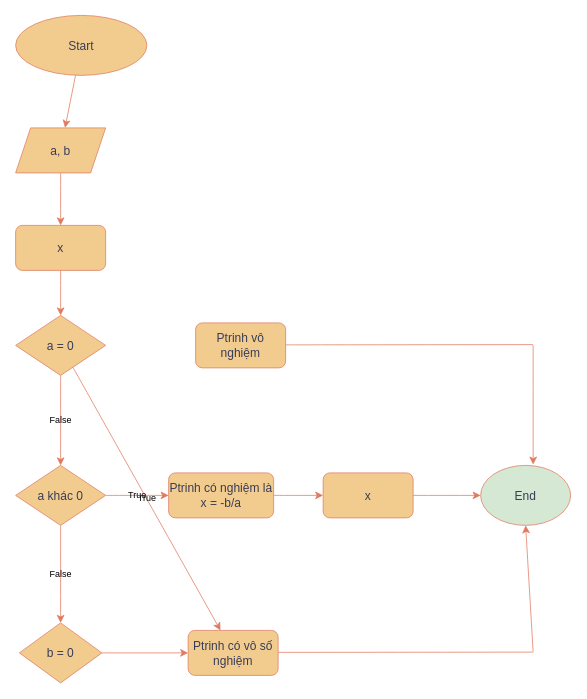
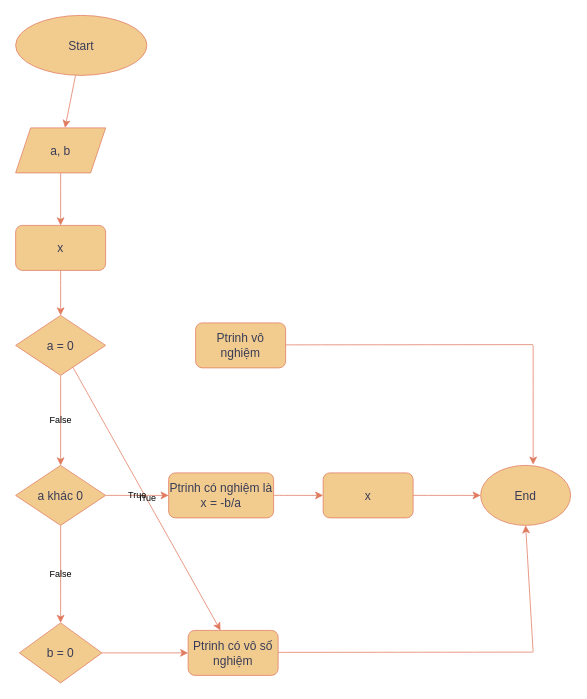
node "End": fillcolor #d5e8d4 -> #f2cc8f
